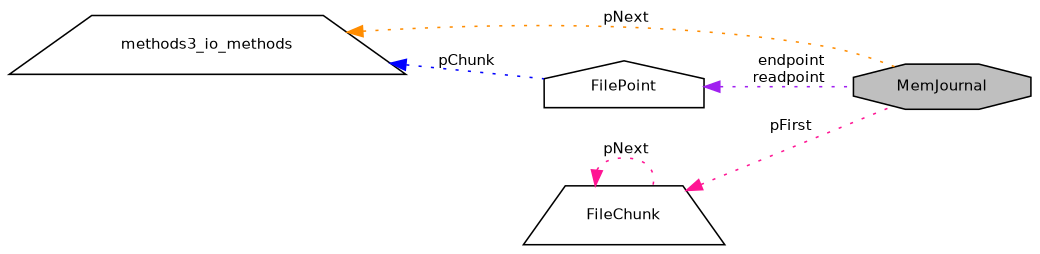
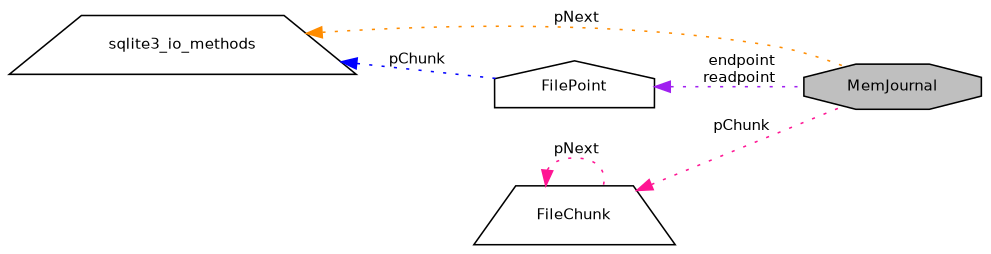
node "methods3_io_methods": label "methods3_io_methods" -> "sqlite3_io_methods"
edge "MemJournal" -> "FileChunk": label " pFirst" -> " pChunk"
